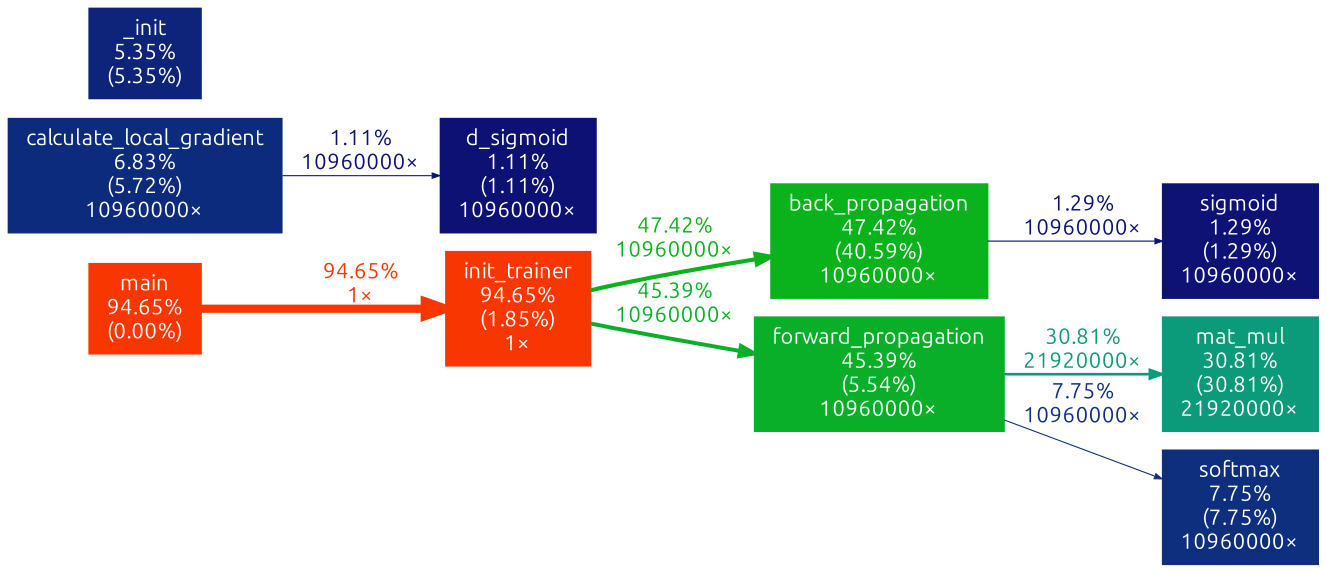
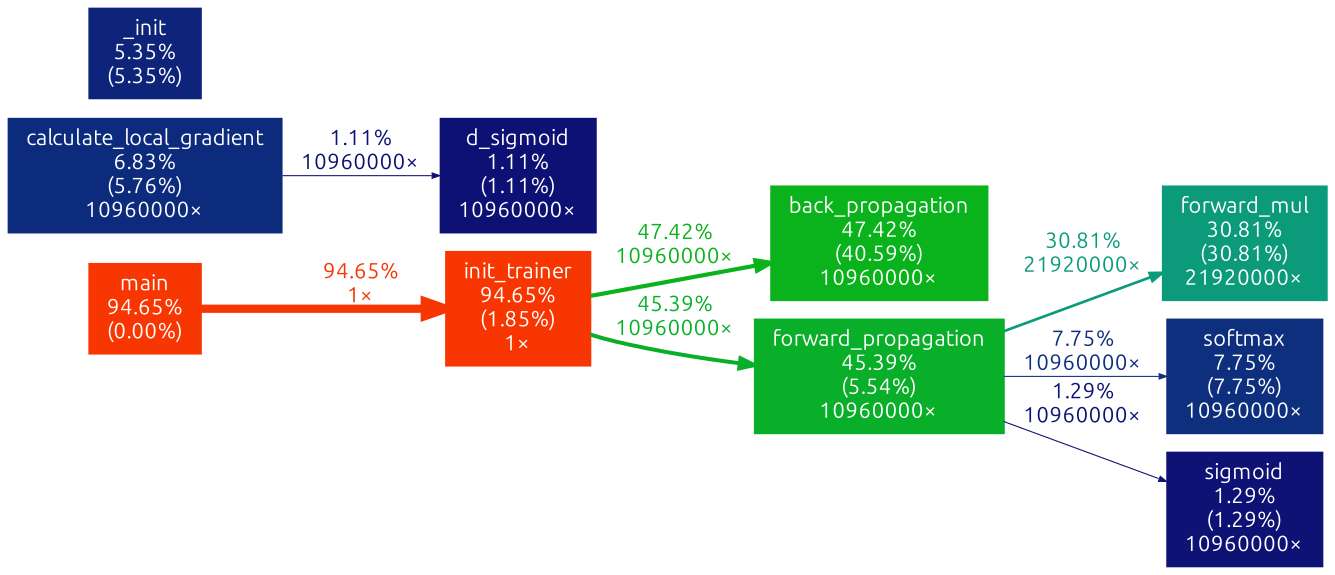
node "calculate_local_gradient 6.83% (5.72%) 10960000×": label "calculate_local_gradient 6.83% (5.72%) 10960000×" -> "calculate_local_gradient 6.83% (5.76%) 10960000×"
edge "back_propagation 47.42% (40.59%) 10960000×" -> "sigmoid 1.29% (1.29%) 10960000×": now "forward_propagation 45.39% (5.54%) 10960000×" -> "sigmoid 1.29% (1.29%) 10960000×"
node "mat_mul 30.81% (30.81%) 21920000×": label "mat_mul 30.81% (30.81%) 21920000×" -> "forward_mul 30.81% (30.81%) 21920000×"
